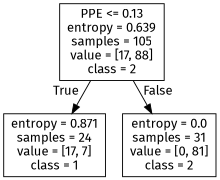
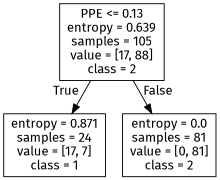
node "entropy = 0.0 samples = 31 value = [0, 81] class = 2": label "entropy = 0.0 samples = 31 value = [0, 81] class = 2" -> "entropy = 0.0 samples = 81 value = [0, 81] class = 2"
